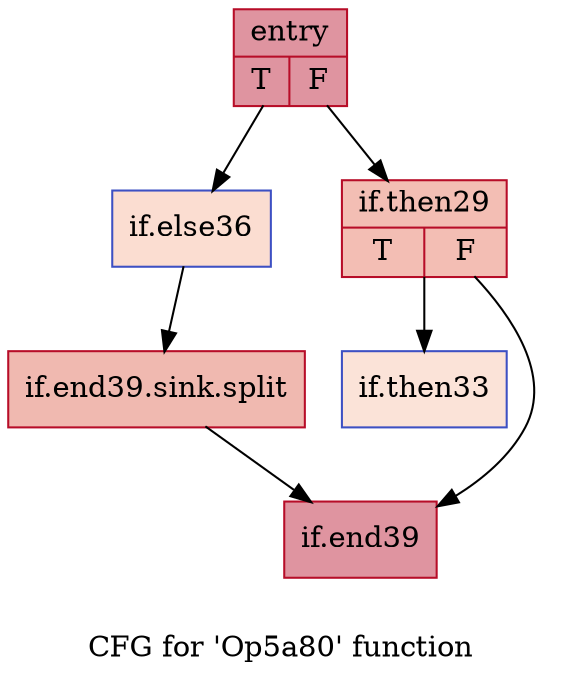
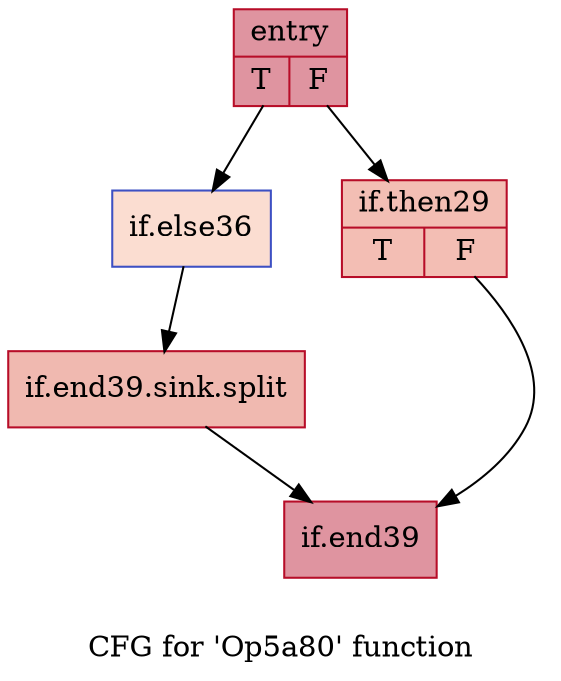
node "if.then33": removed
